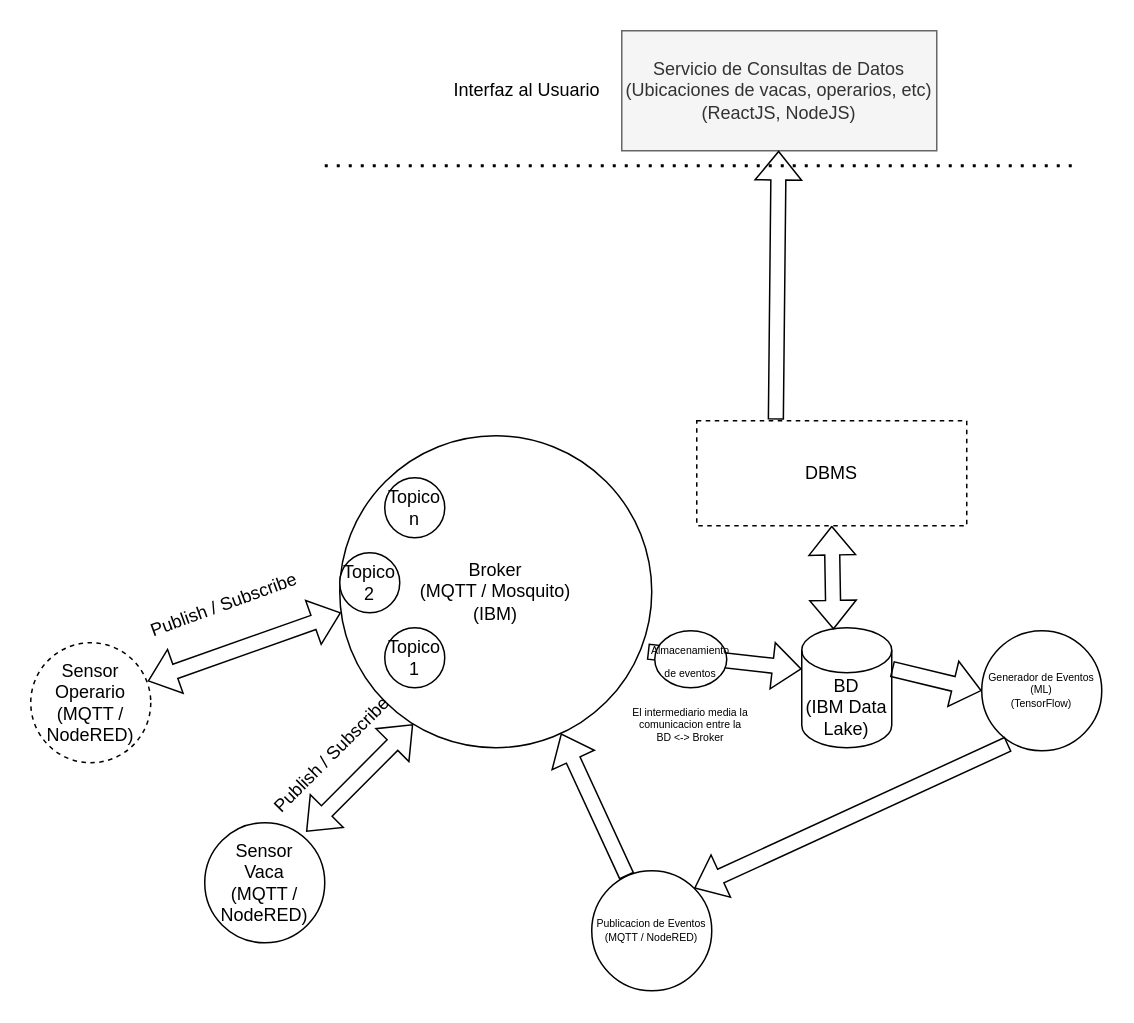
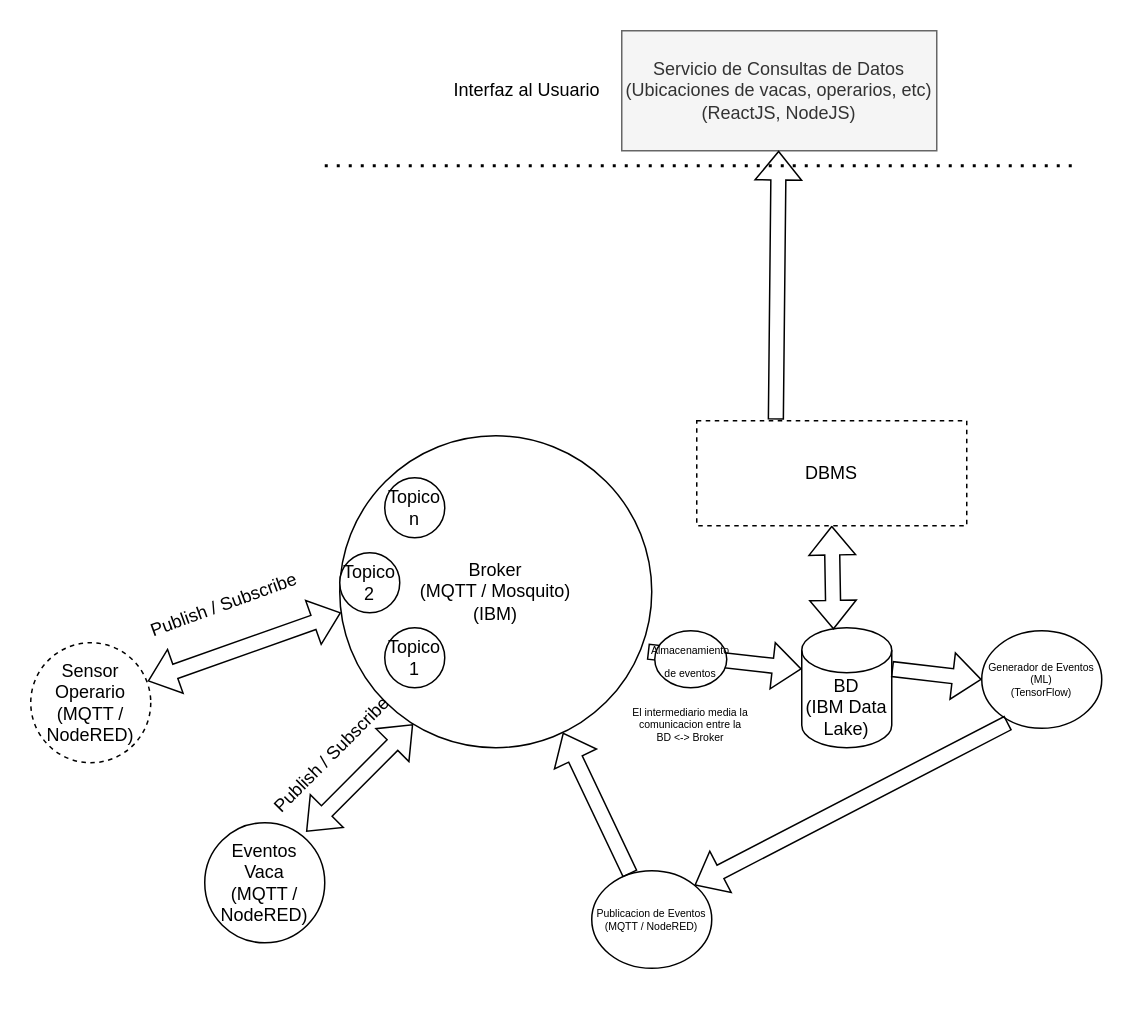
node "Generador de Eventos (ML) (TensorFlow)": size 120x120 -> 120x98
node "Sensor Vaca (MQTT / NodeRED)": label "Sensor Vaca (MQTT / NodeRED)" -> "Eventos Vaca (MQTT / NodeRED)"
node "Publicacion de Eventos (MQTT / NodeRED)": size 120x120 -> 120x98
